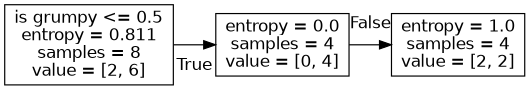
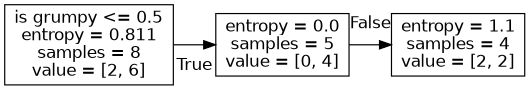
node "entropy = 0.0 samples = 4 value = [0, 4]": label "entropy = 0.0 samples = 4 value = [0, 4]" -> "entropy = 0.0 samples = 5 value = [0, 4]"
node "entropy = 1.0 samples = 4 value = [2, 2]": label "entropy = 1.0 samples = 4 value = [2, 2]" -> "entropy = 1.1 samples = 4 value = [2, 2]"
